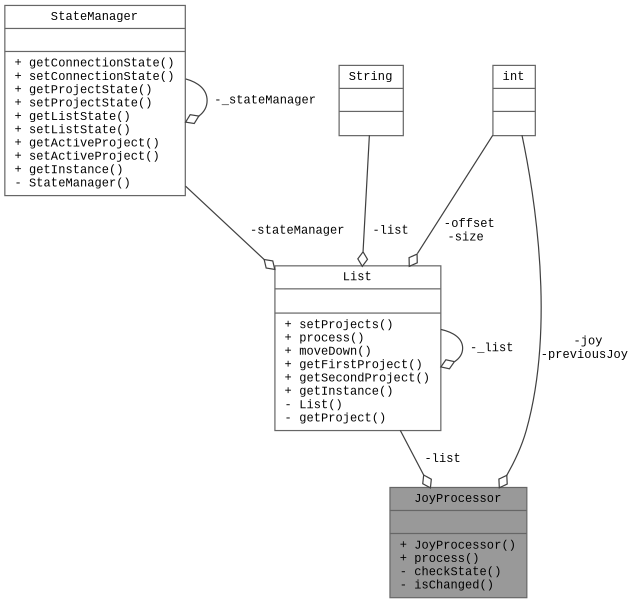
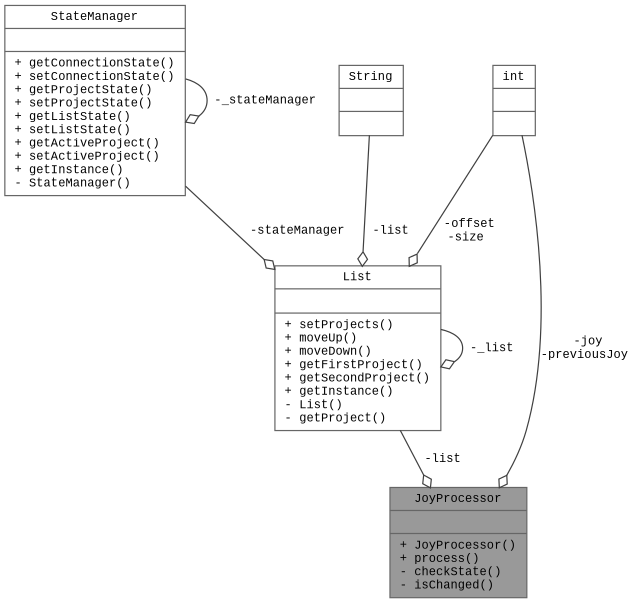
node "List": text "+ process()" -> "+ moveUp()"
